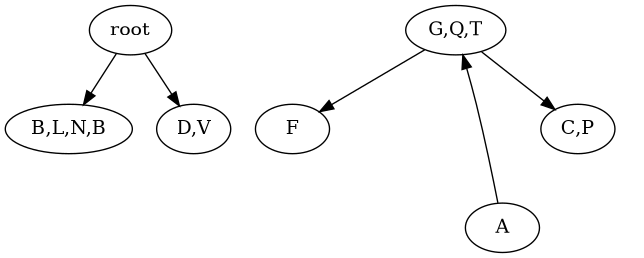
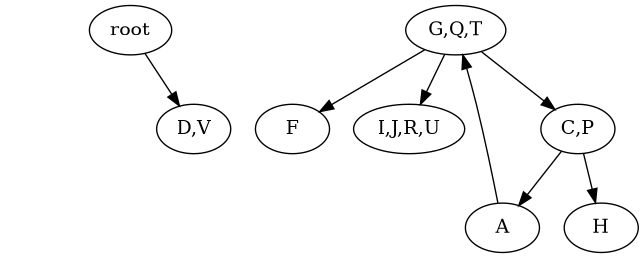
node "B,L,N,B": removed
node "I,J,R,U": added
edge "C,P" -> "A": added
node "H": added
